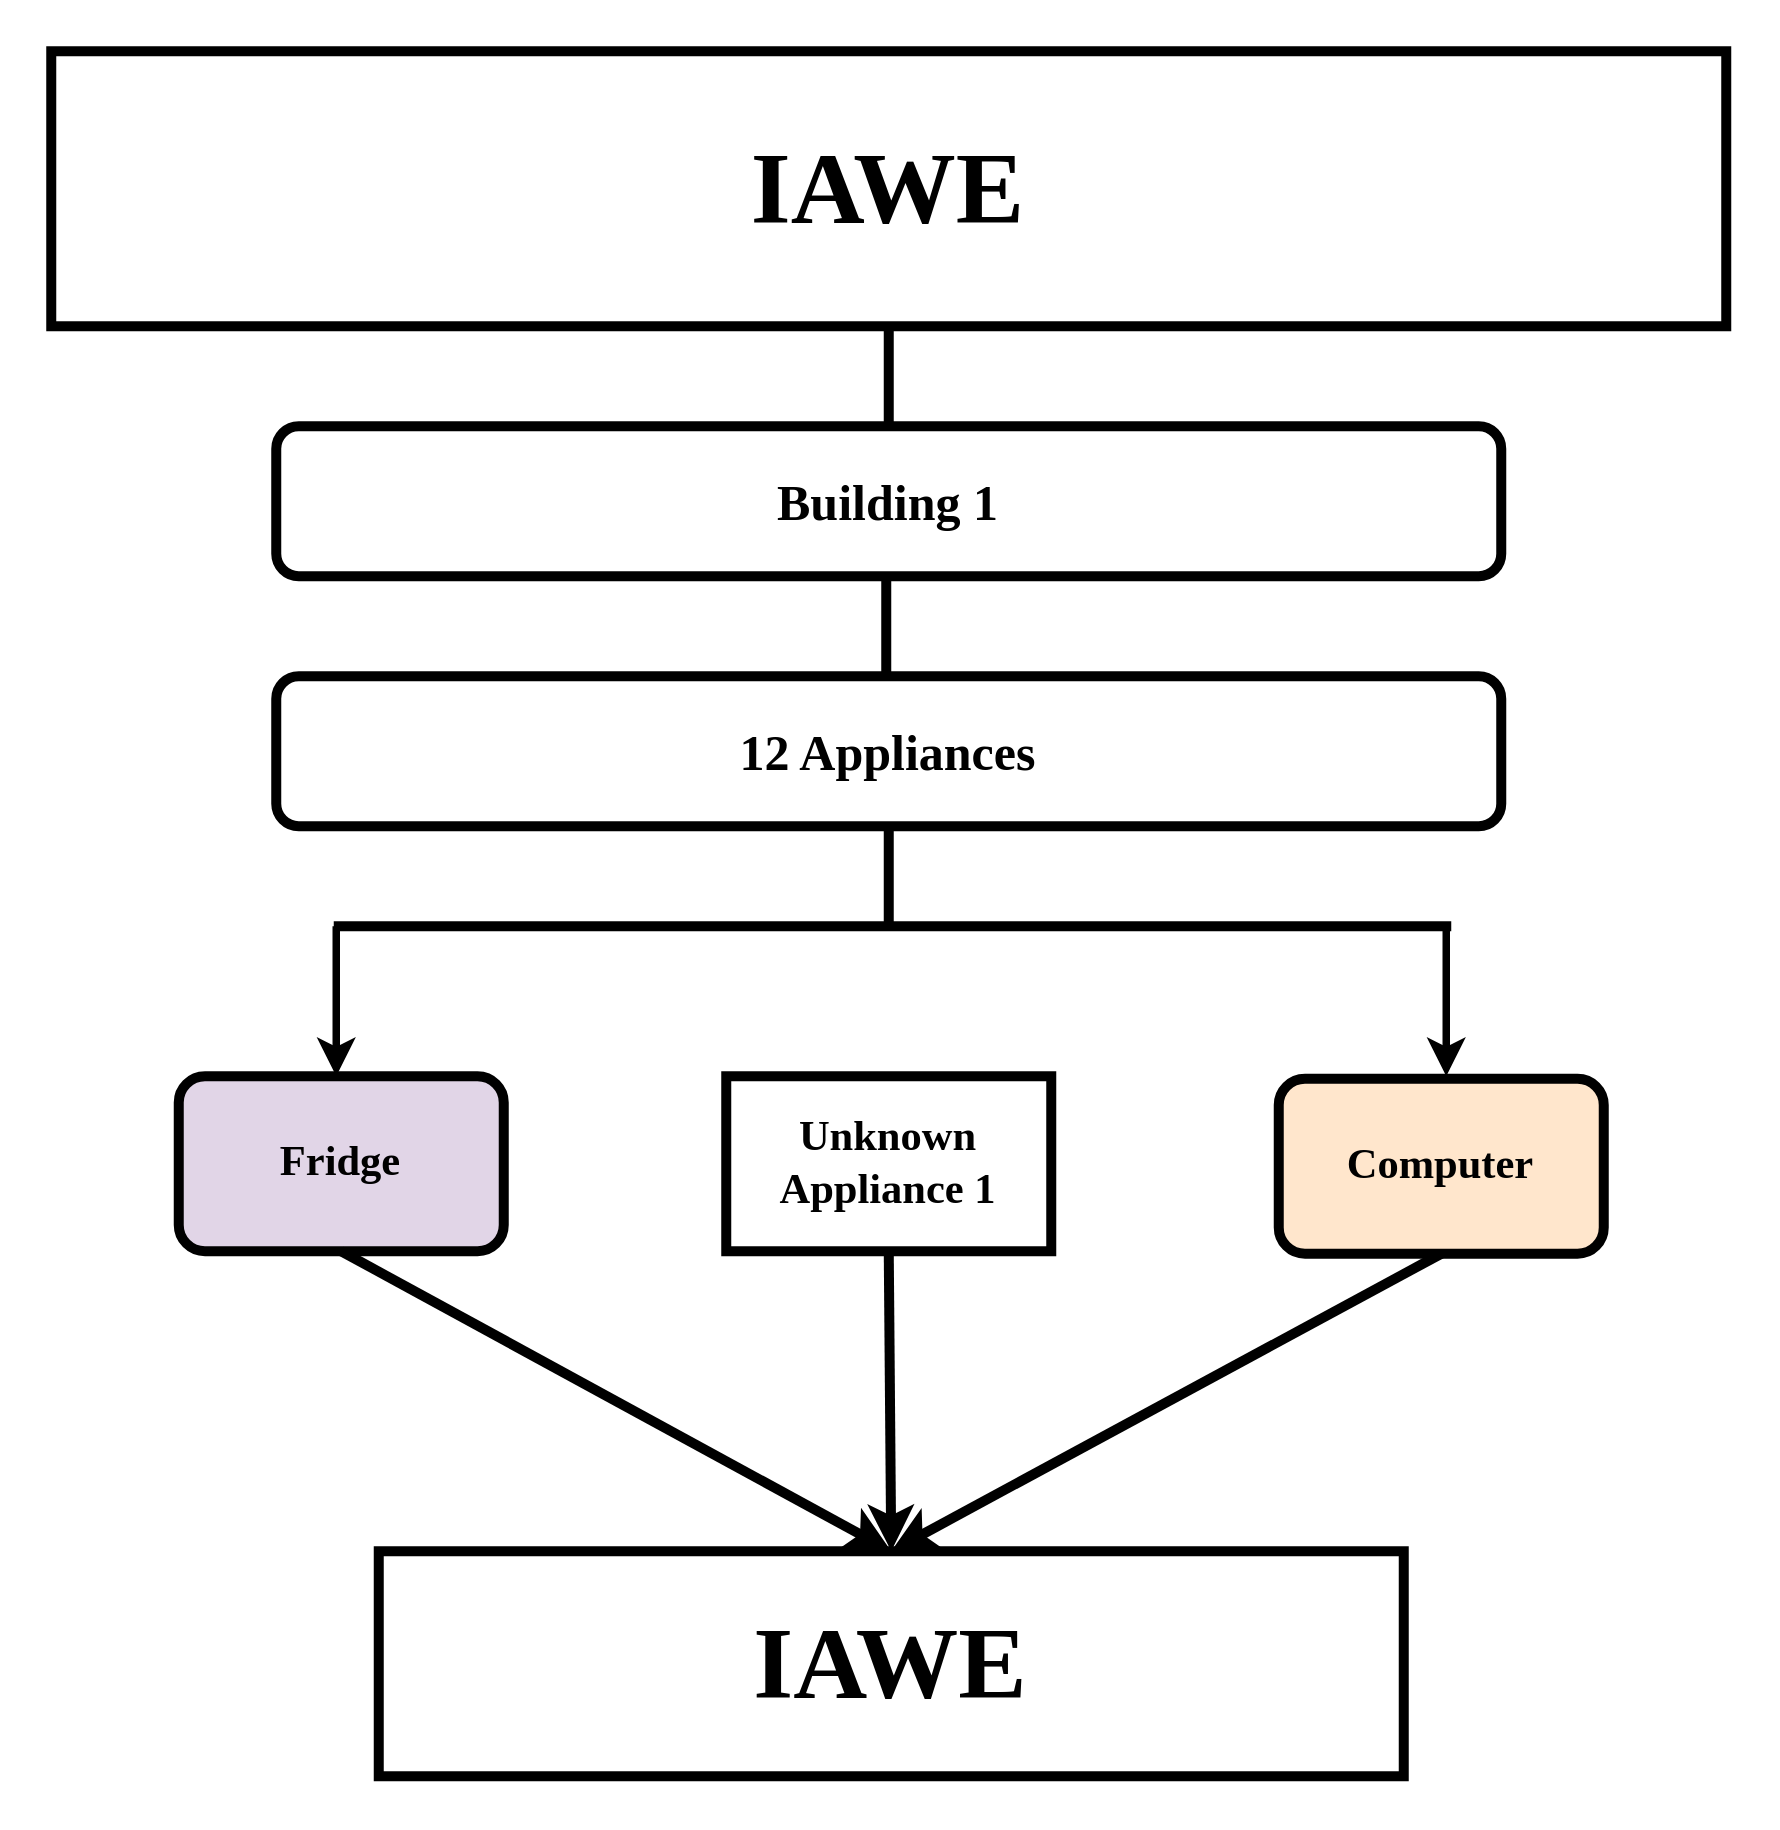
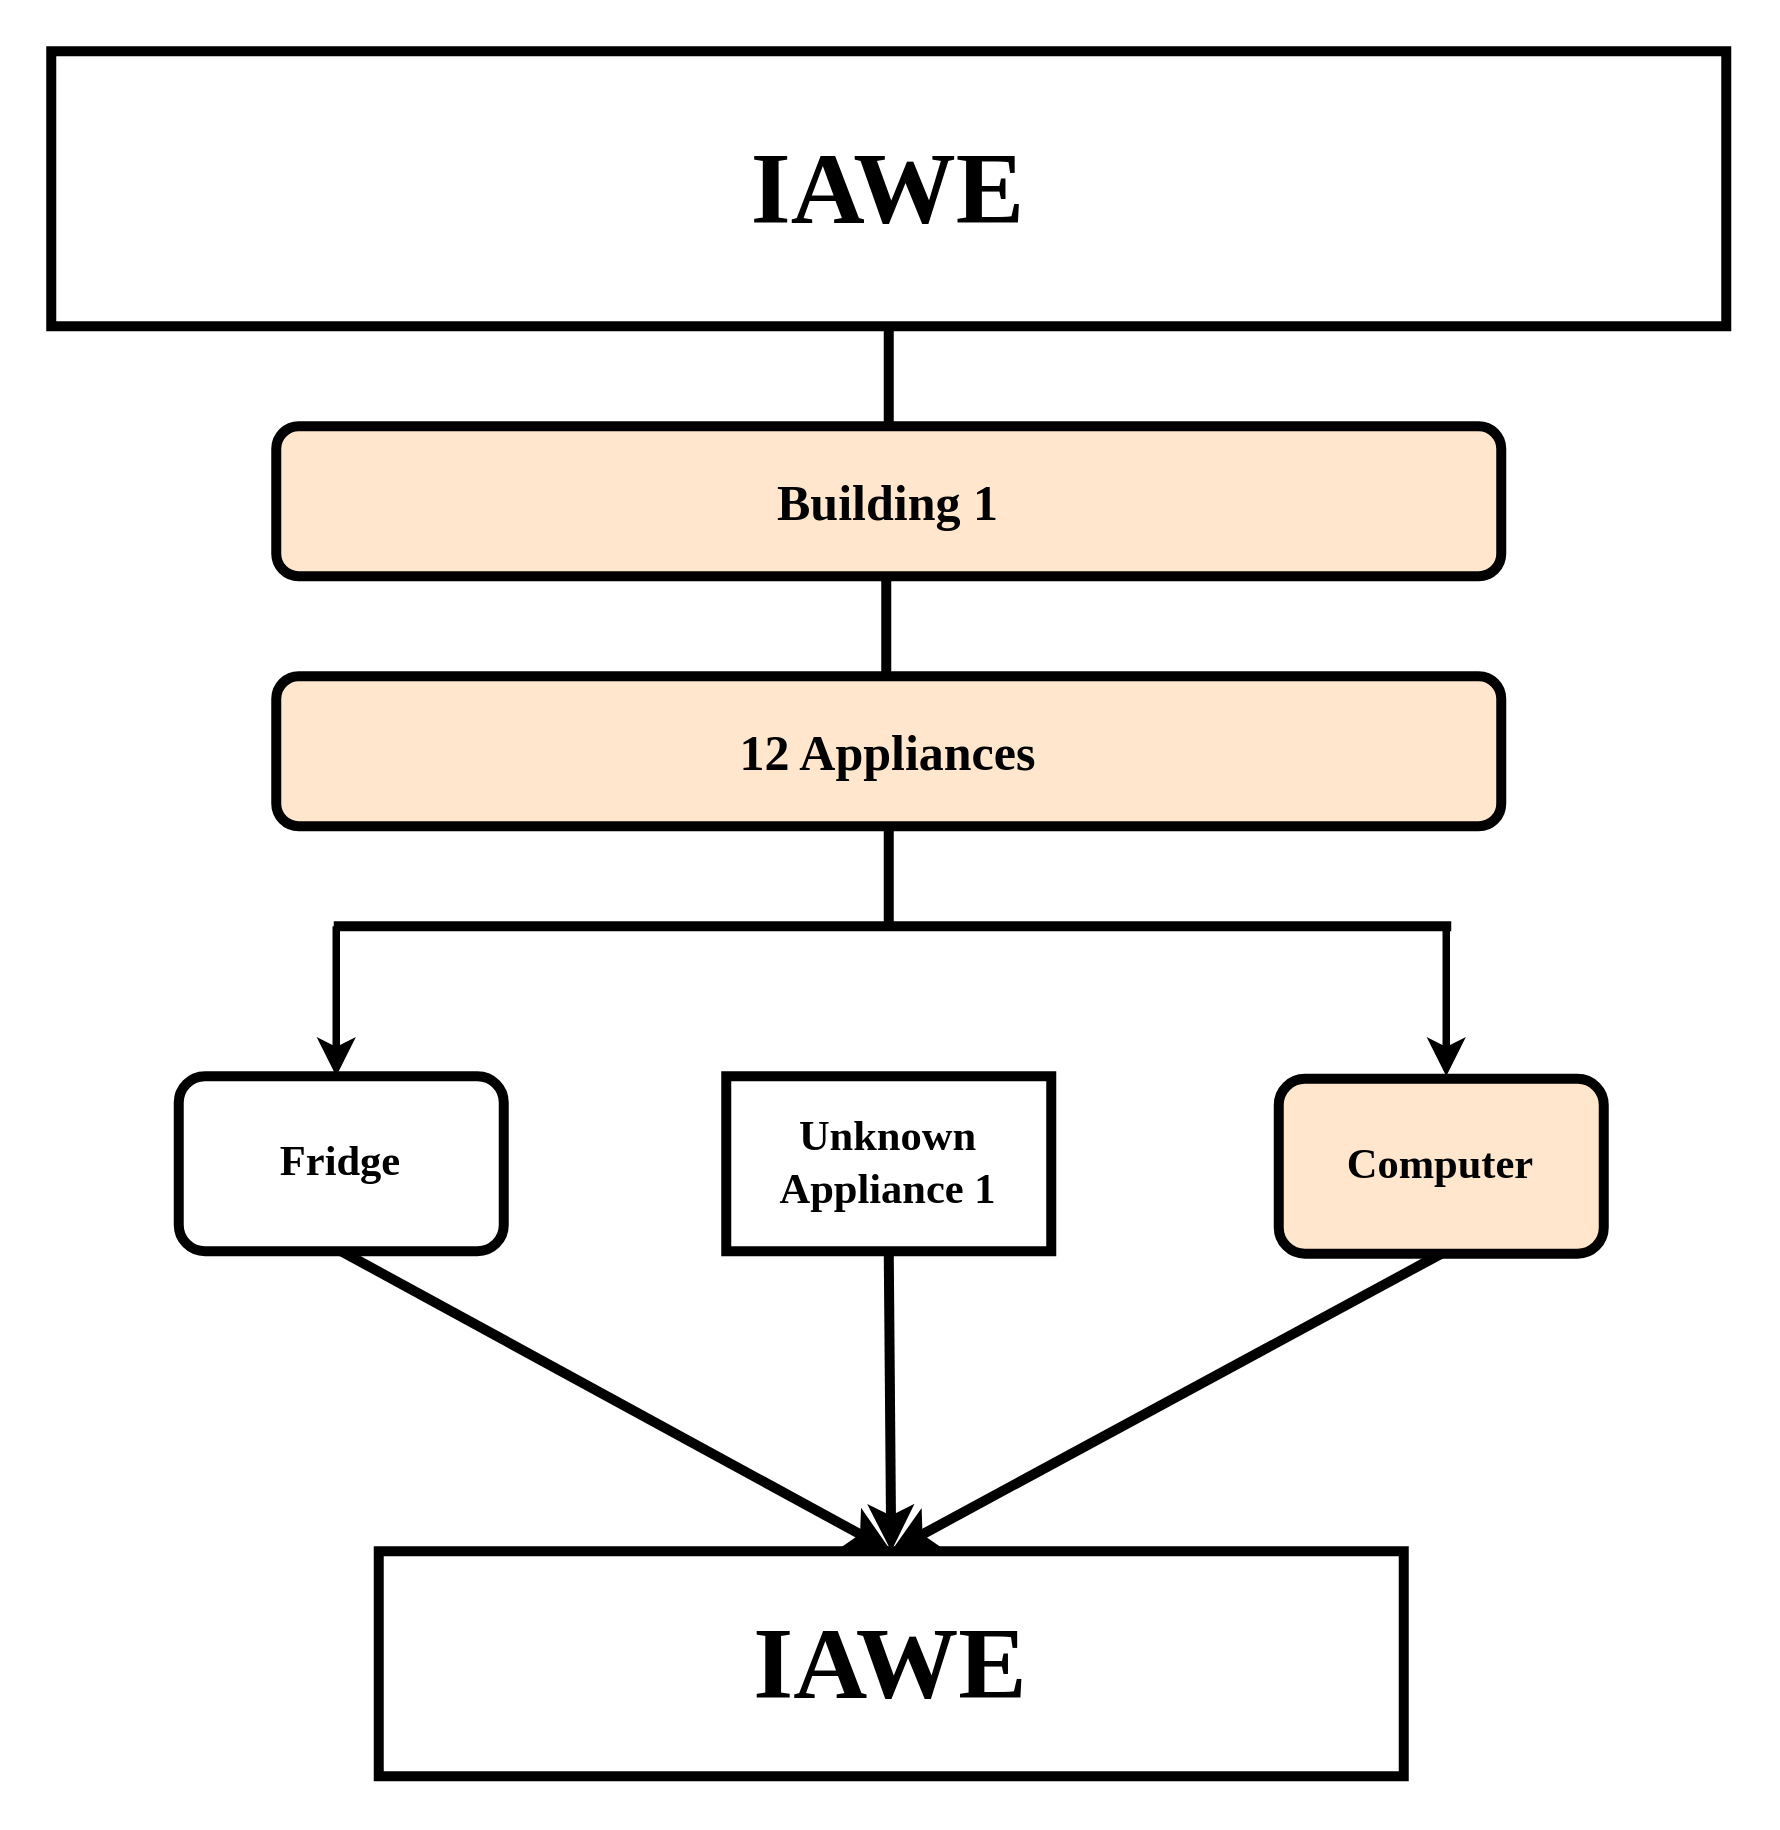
node "Building 1": fillcolor #ffffff -> #ffe6cc
node "12 Appliances": fillcolor #ffffff -> #ffe6cc
node "Fridge": fillcolor #e1d5e7 -> #ffffff
